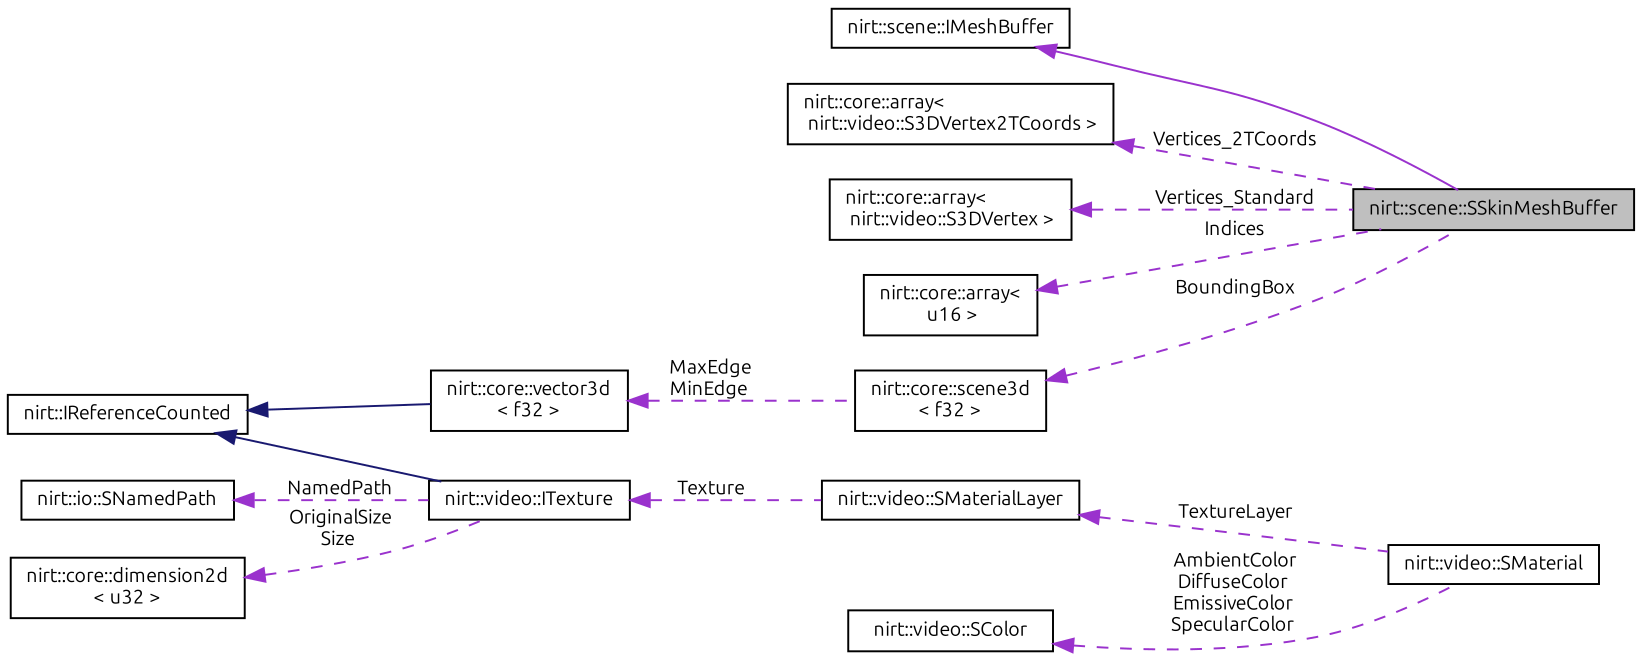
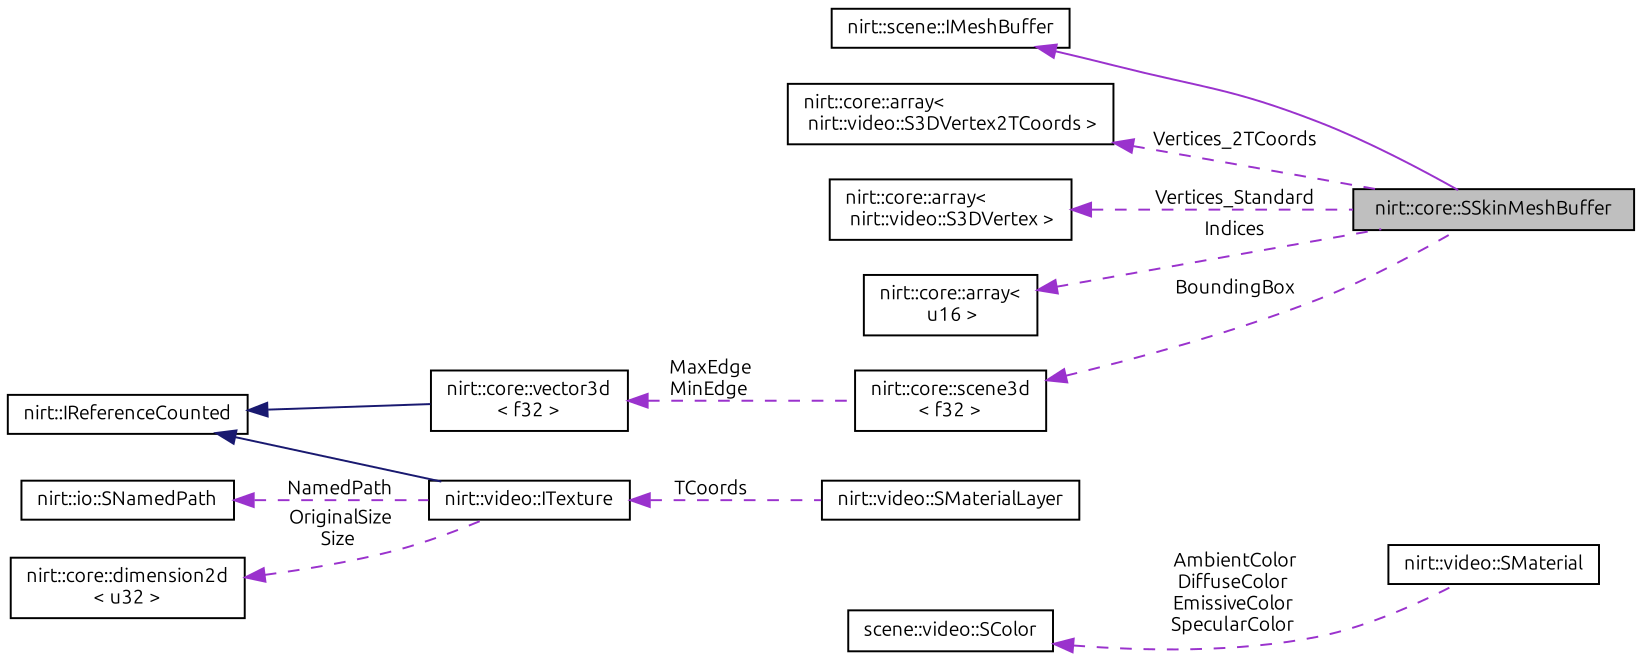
node "nirt::scene::SSkinMeshBuffer": label "nirt::scene::SSkinMeshBuffer" -> "nirt::core::SSkinMeshBuffer"
edge "nirt::video::SMaterialLayer" -> "nirt::video::ITexture": label " Texture" -> " TCoords"
edge "nirt::video::SMaterial" -> "nirt::video::SMaterialLayer": removed, label "TextureLayer"
node "nirt::video::SColor": label "nirt::video::SColor" -> "scene::video::SColor"
